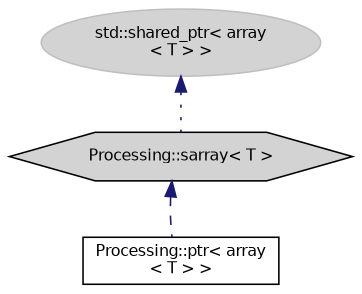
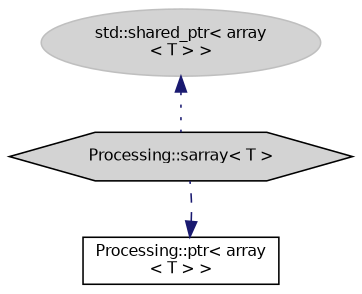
edge "Processing::ptr< array < T > >" -> "Processing::sarray< T >": reversed
